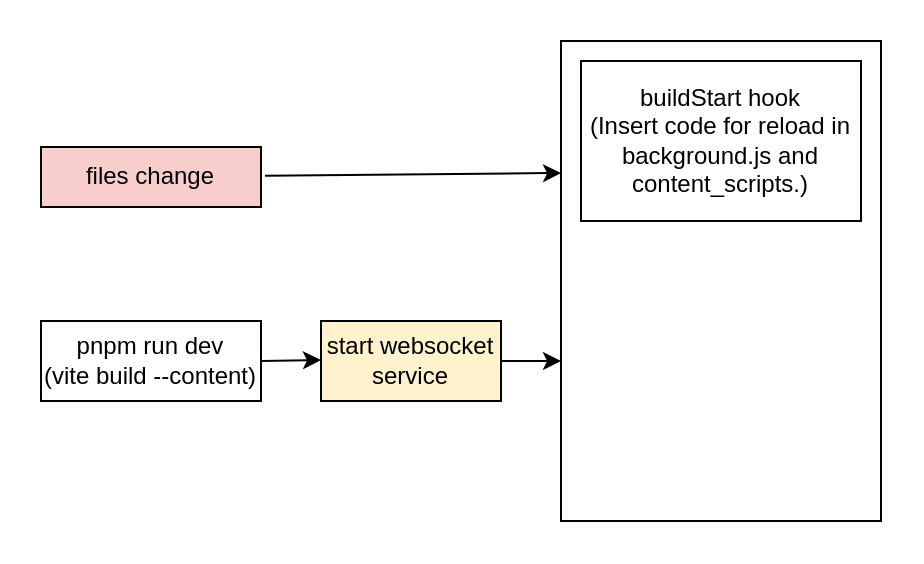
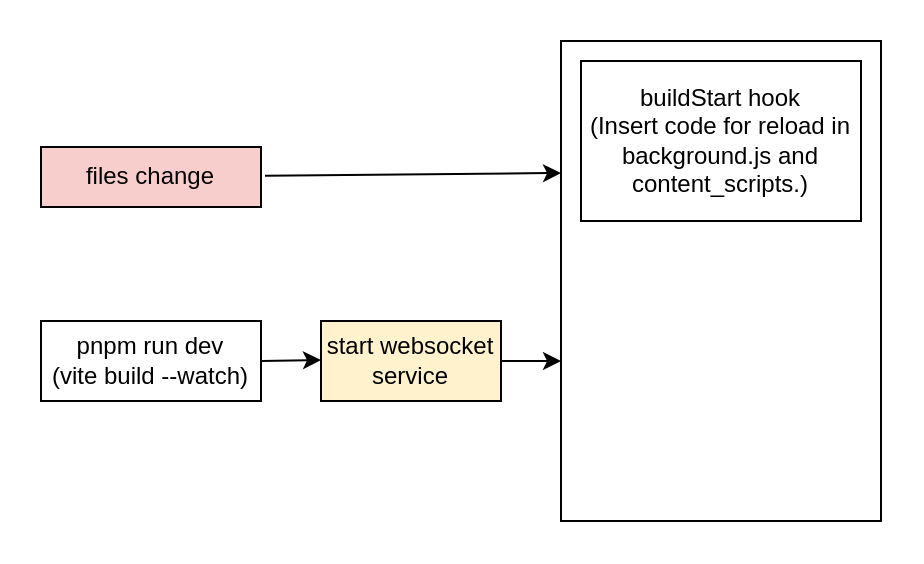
node "pnpm run dev (vite build --content)": label "pnpm run dev (vite build --content)" -> "pnpm run dev (vite build --watch)"
